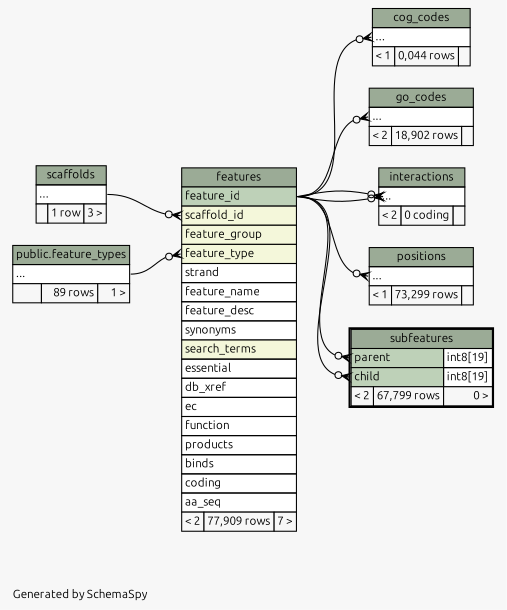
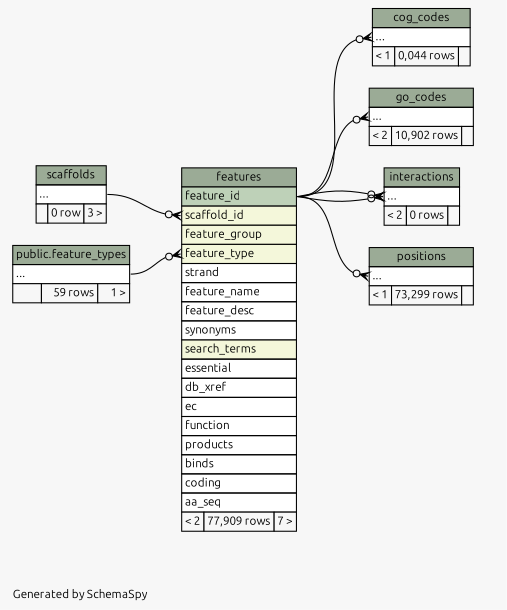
node "go_codes": text "18,902 rows" -> "10,902 rows"
node "scaffolds": text "1 row" -> "0 row"
node "interactions": text "0 coding" -> "0 rows"
node "public.feature_types": text "89 rows" -> "59 rows"
node "subfeatures": removed
